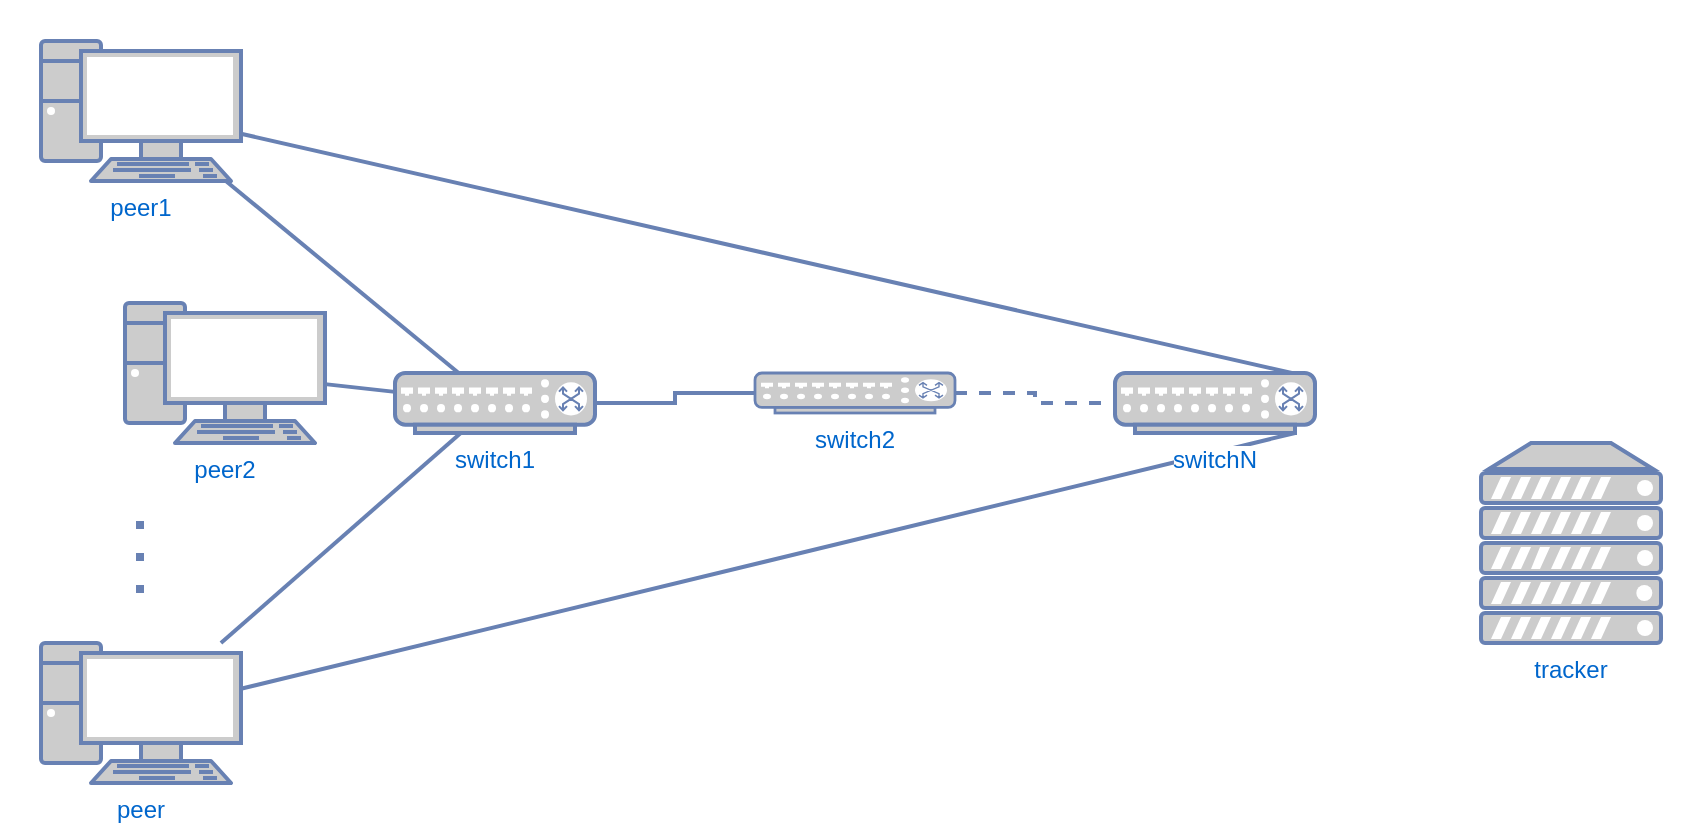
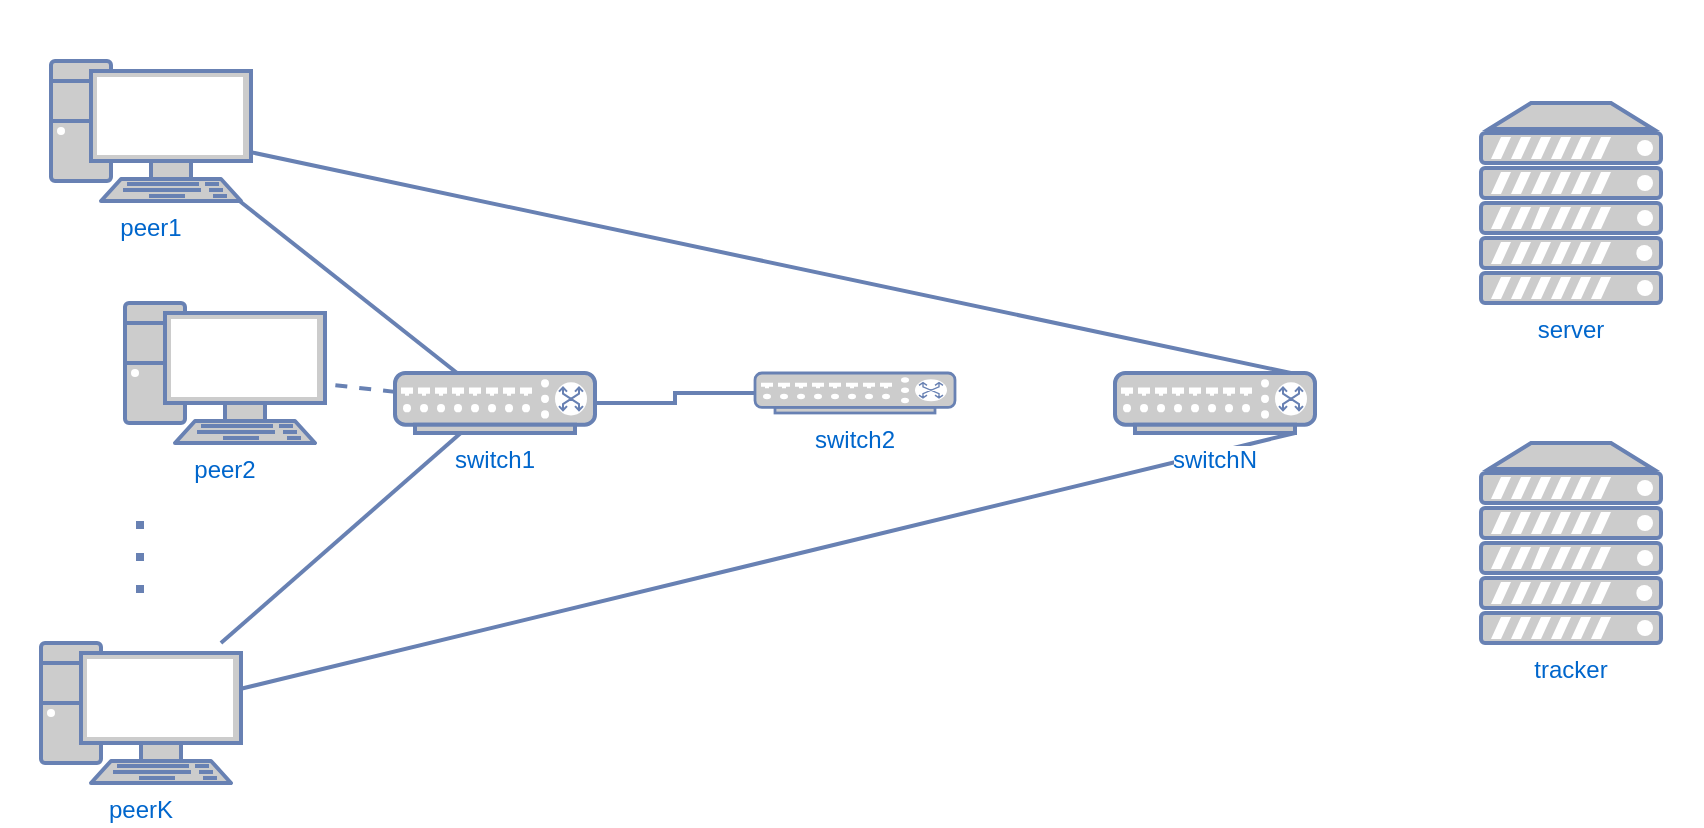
node "peer1": moved (141, 111) -> (151, 131)
node "server": added
edge "peer2" -- "switch1": style solid -> dashed
edge "switch2" -- "switchN": removed
node "peer": label "peer" -> "peerK"
